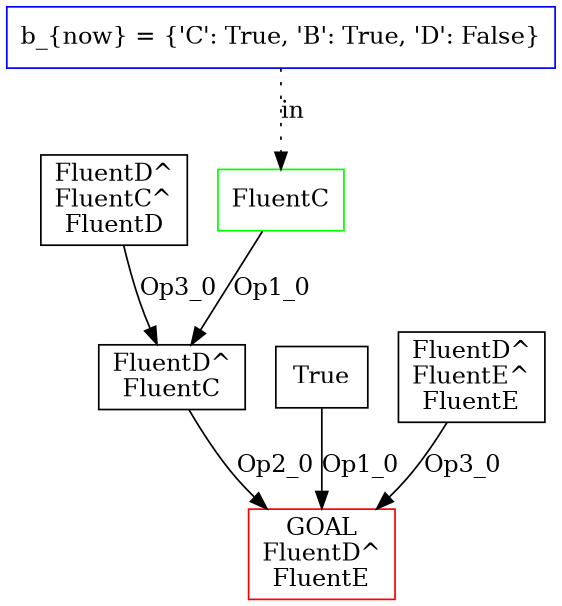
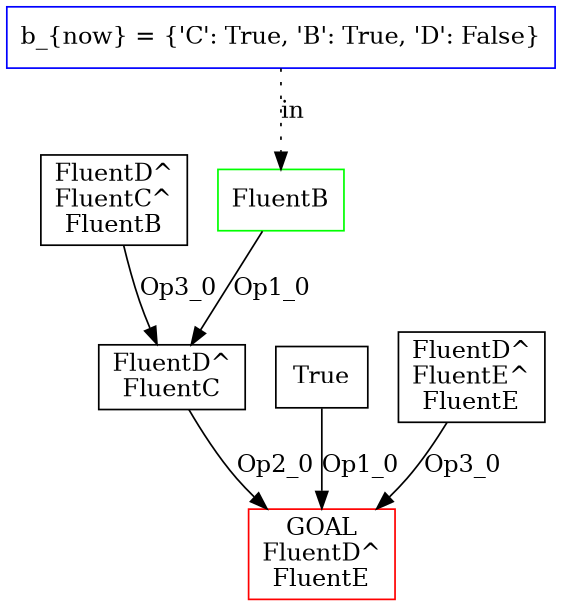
node "FluentD^ FluentC^ FluentD": label "FluentD^ FluentC^ FluentD" -> "FluentD^ FluentC^ FluentB"
node "FluentC": label "FluentC" -> "FluentB"
